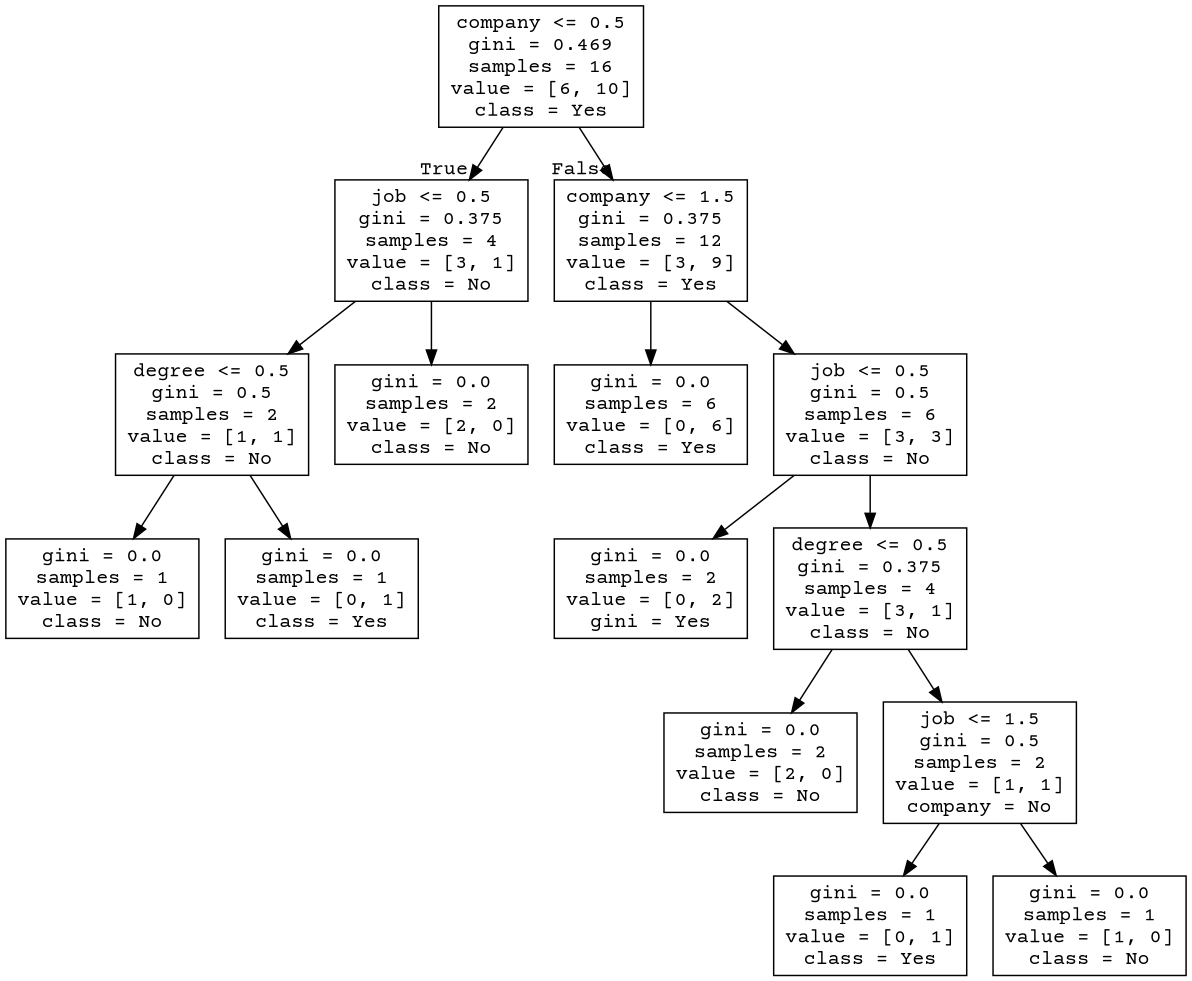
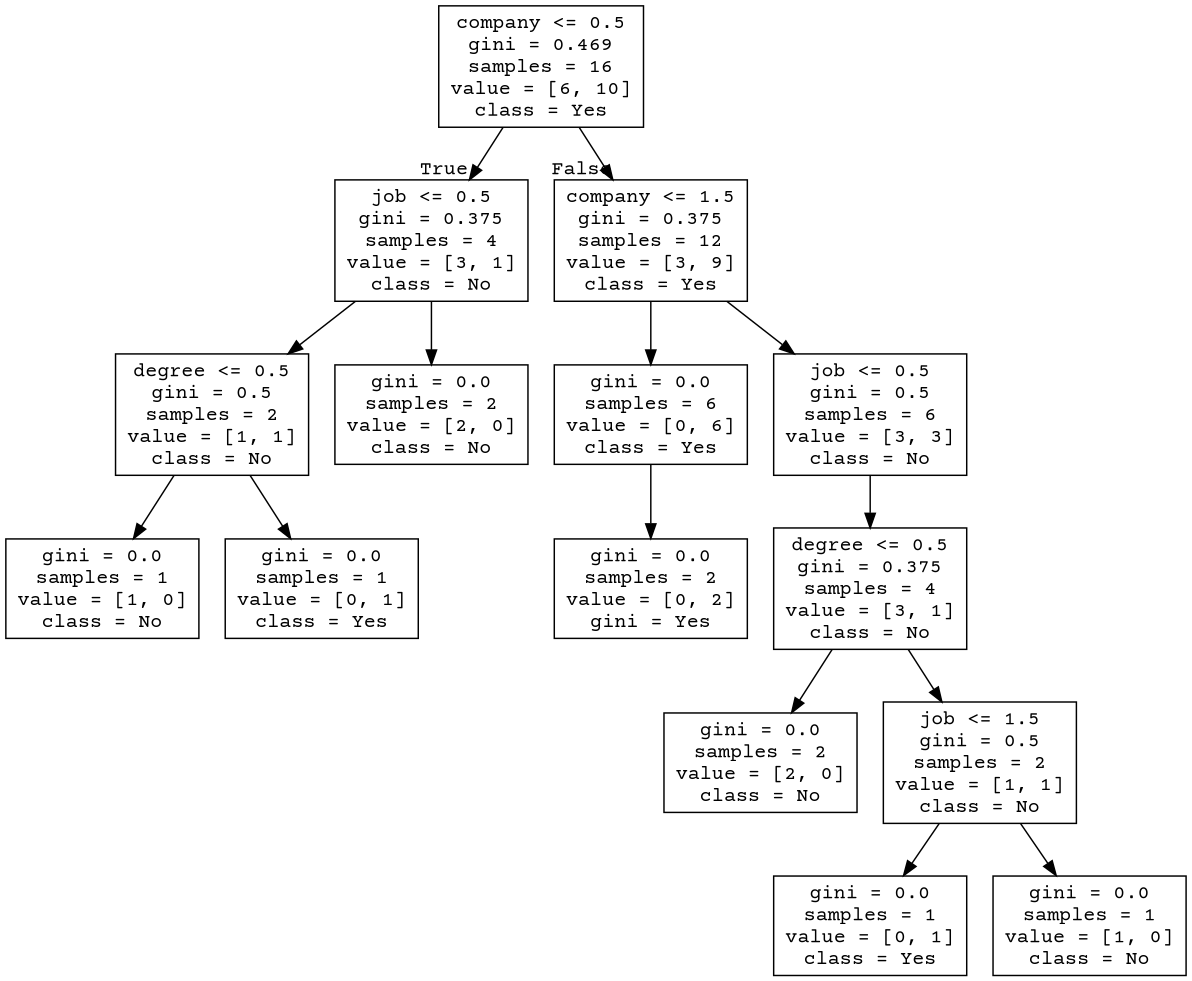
edge "job <= 0.5 gini = 0.5 samples = 6 value = [3, 3] class = No" -> "gini = 0.0 samples = 2 value = [0, 2] gini = Yes": now "gini = 0.0 samples = 6 value = [0, 6] class = Yes" -> "gini = 0.0 samples = 2 value = [0, 2] gini = Yes"
node "job <= 1.5 gini = 0.5 samples = 2 value = [1, 1] company = No": label "job <= 1.5 gini = 0.5 samples = 2 value = [1, 1] company = No" -> "job <= 1.5 gini = 0.5 samples = 2 value = [1, 1] class = No"
